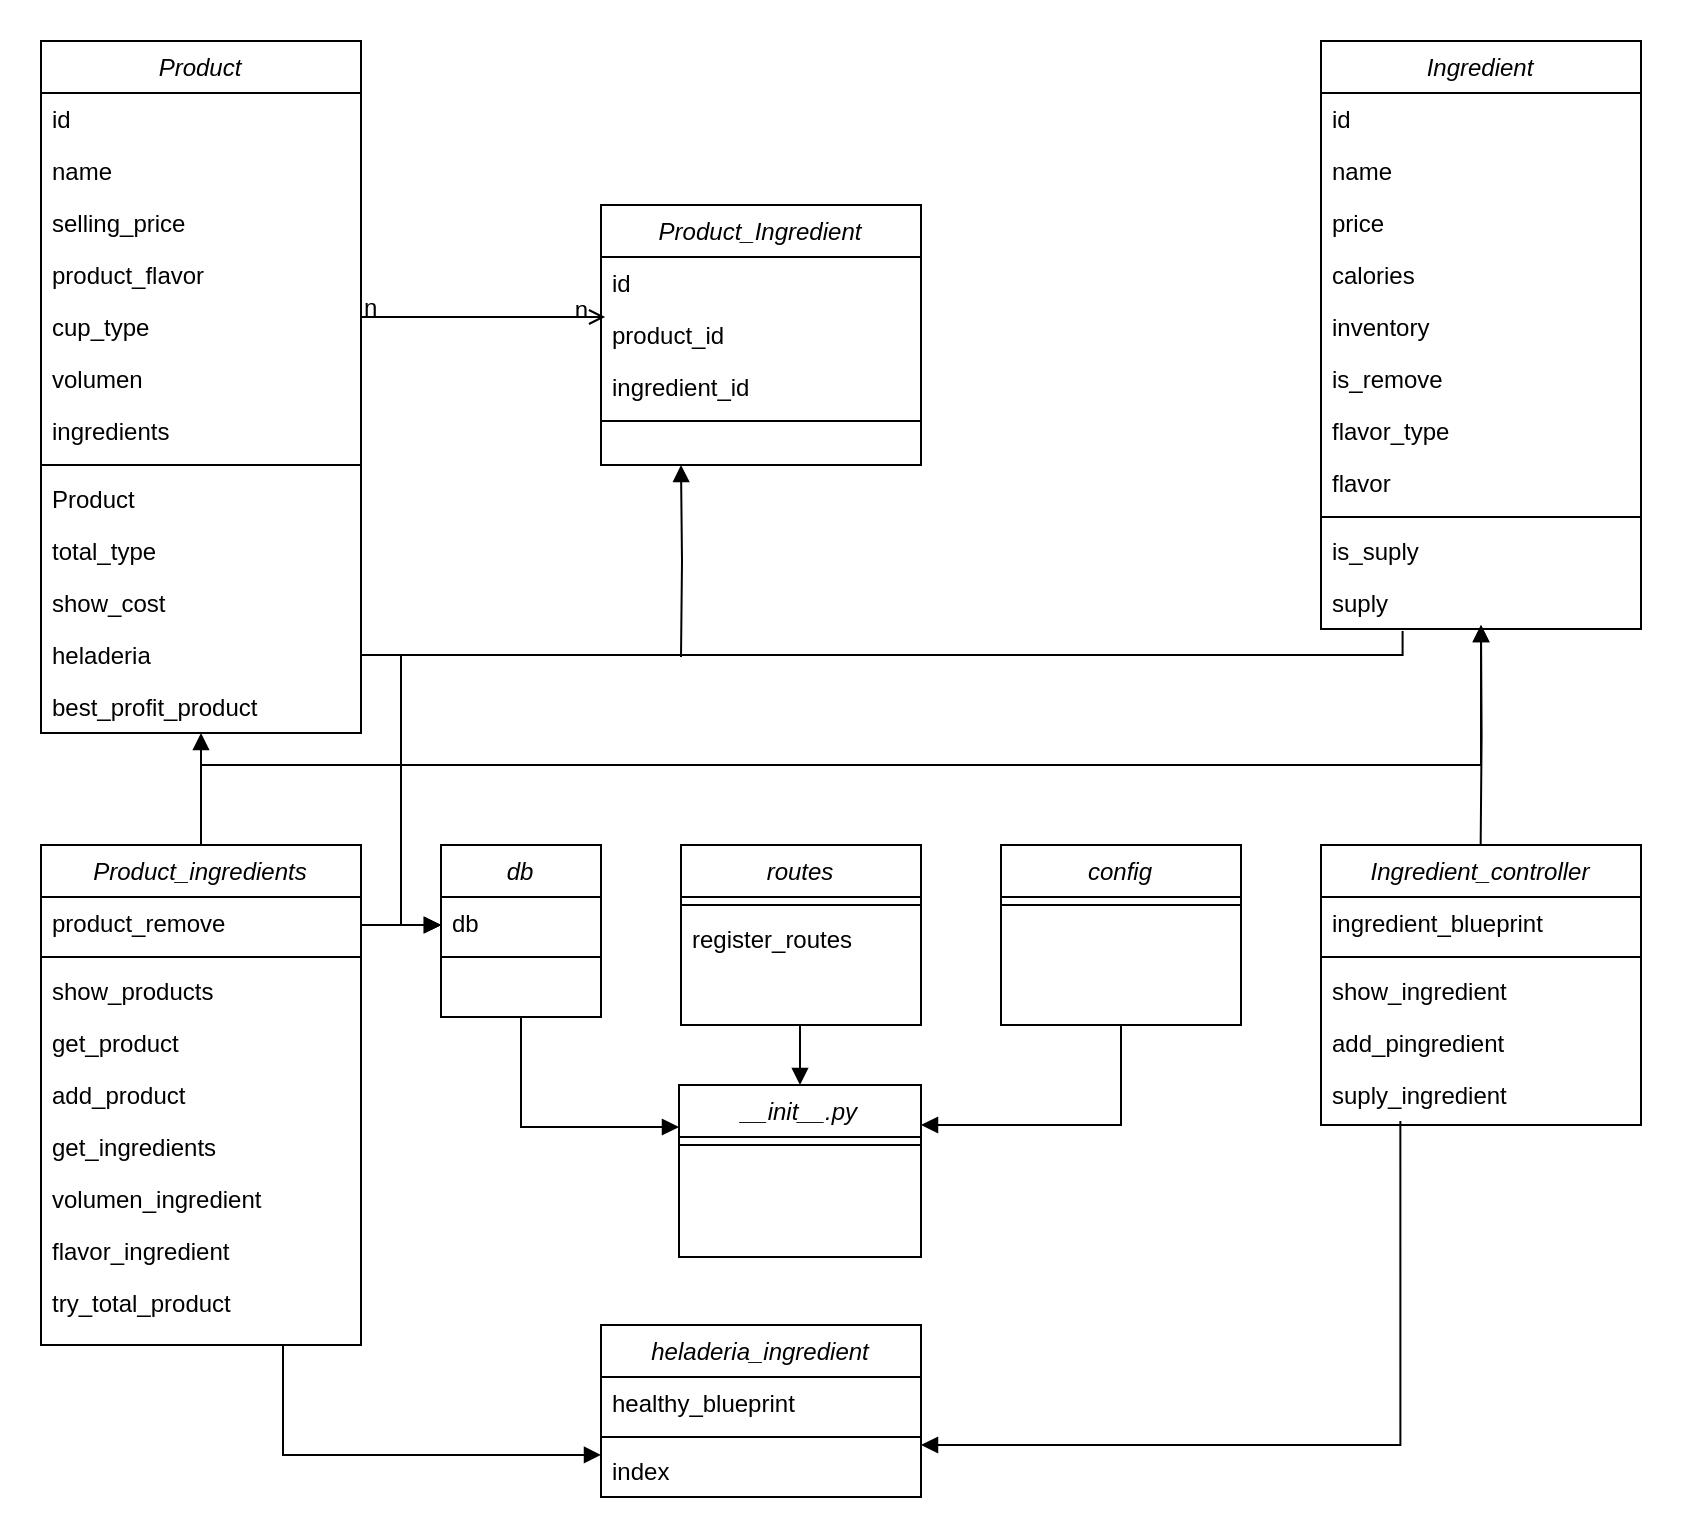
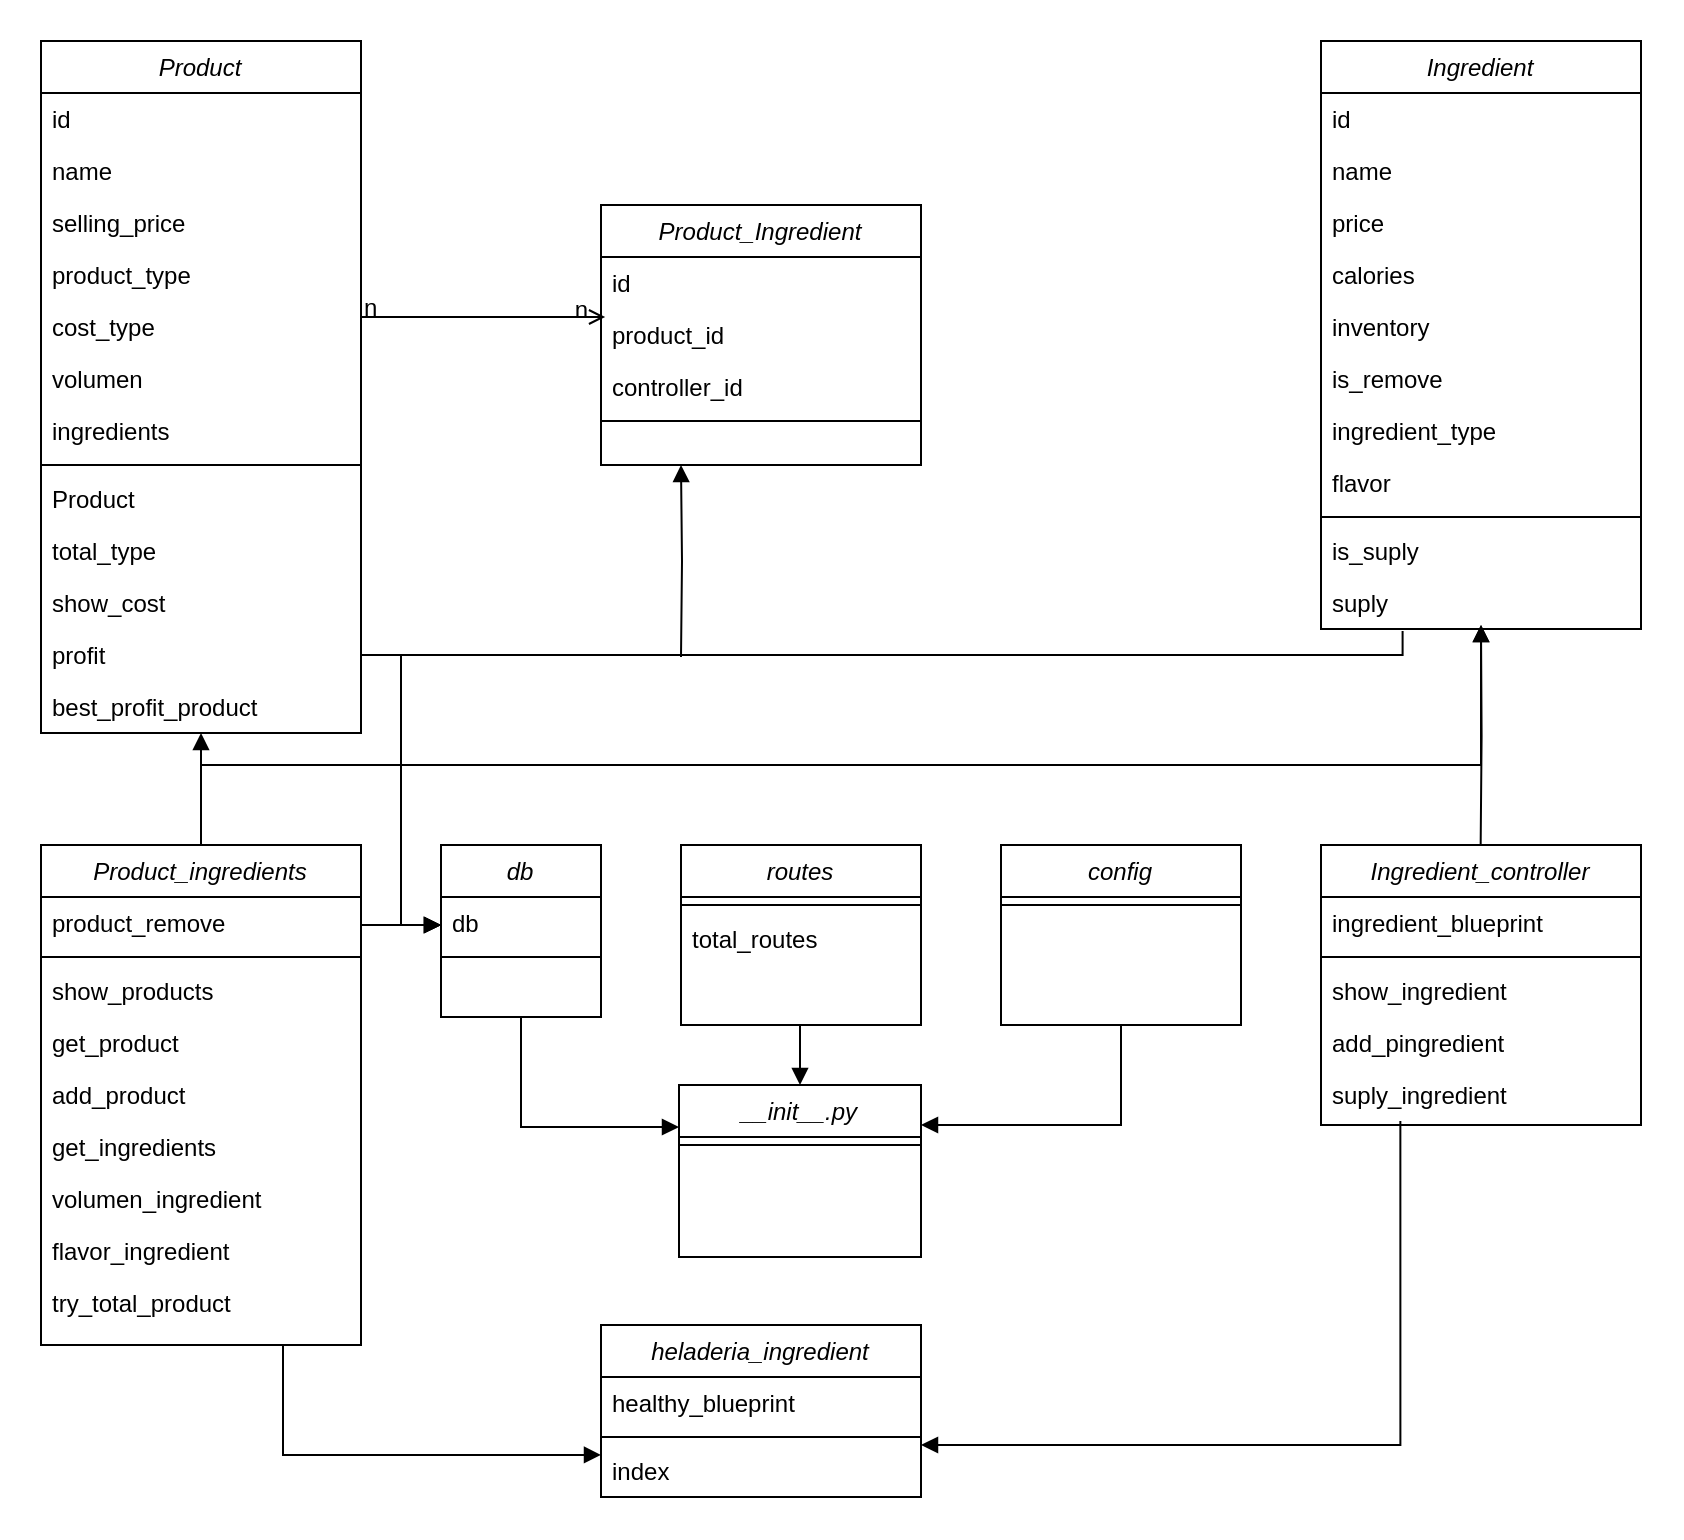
node "product_flavor": label "product_flavor" -> "product_type"
node "cup_type": label "cup_type" -> "cost_type"
node "ingredient_id": label "ingredient_id" -> "controller_id"
node "flavor_type": label "flavor_type" -> "ingredient_type"
node "heladeria": label "heladeria" -> "profit"
node "register_routes": label "register_routes" -> "total_routes"
